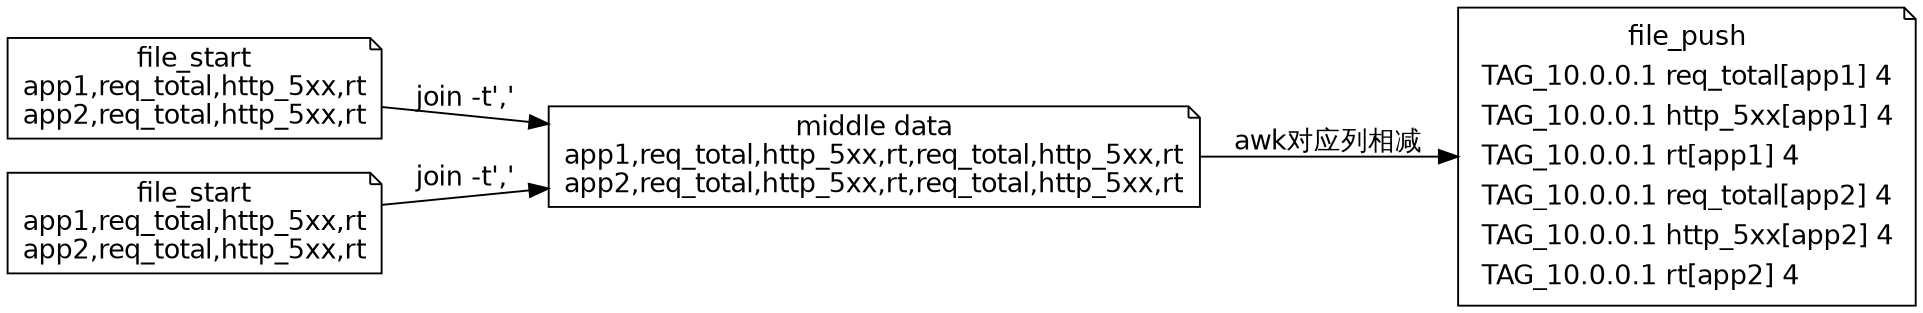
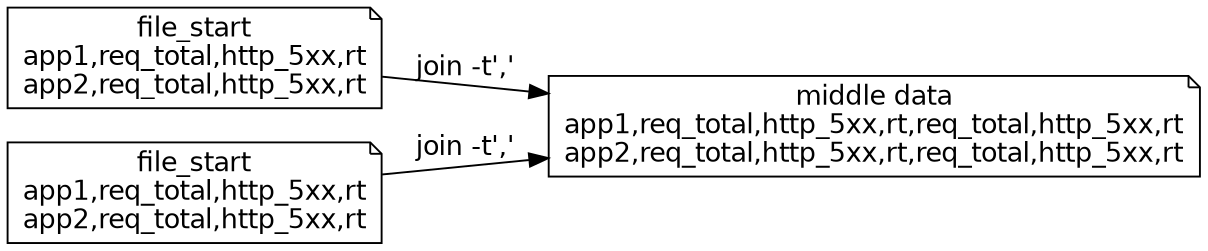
node "file_push": removed
